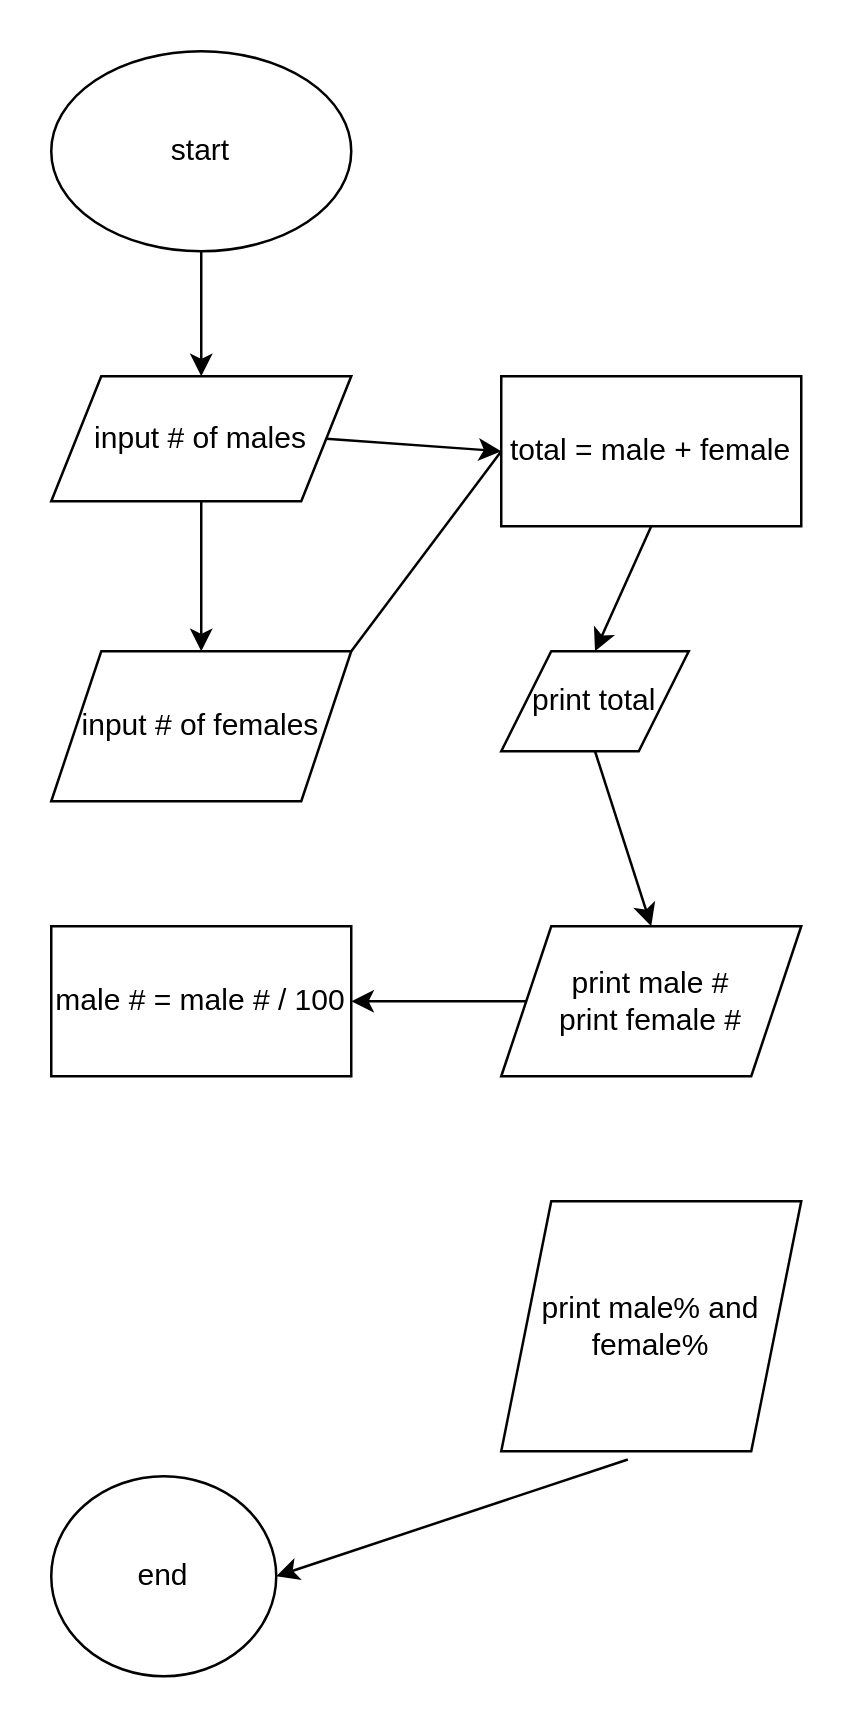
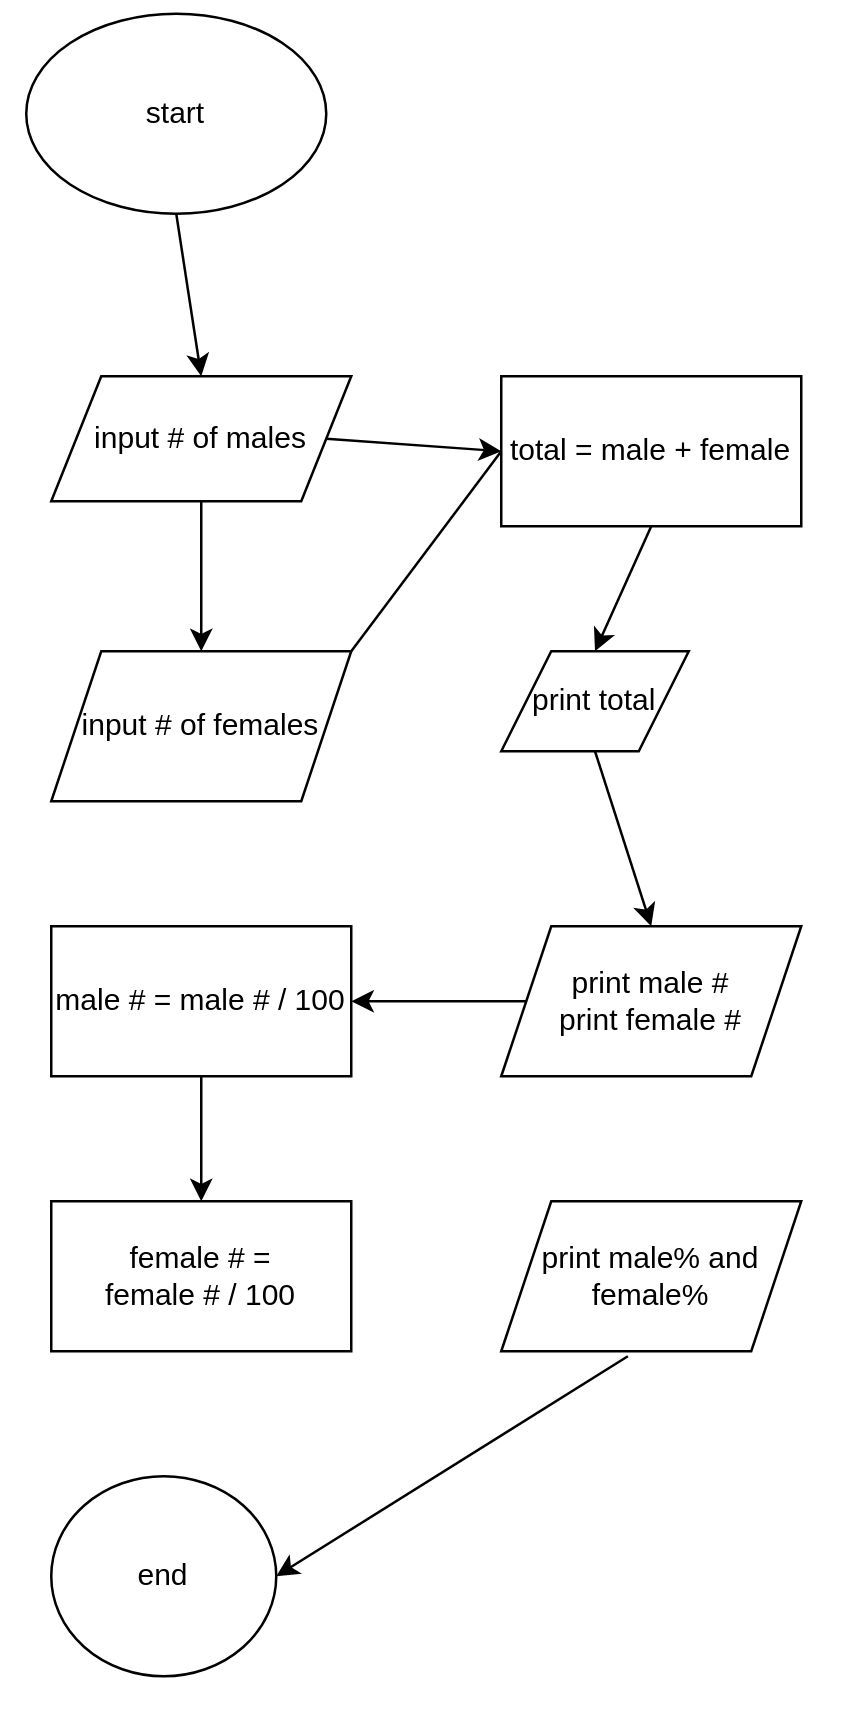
node "start": moved (201, 151) -> (176, 114)
edge "male # = male # / 100" -> "female # = female # / 100": added
node "female # = female # / 100": added
node "print male% and female%": size 300x250 -> 300x150
